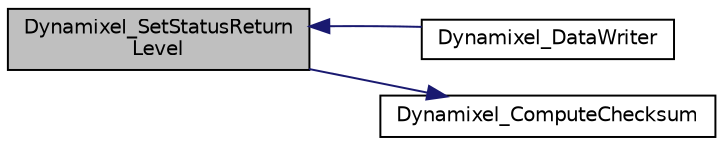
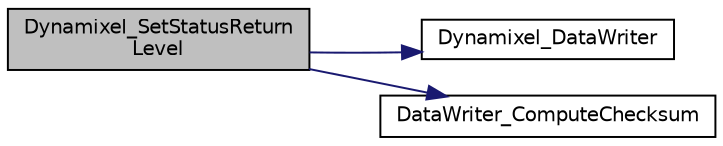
edge "Dynamixel_DataWriter" -> "Dynamixel_SetStatusReturn Level": reversed
node "Dynamixel_ComputeChecksum": label "Dynamixel_ComputeChecksum" -> "DataWriter_ComputeChecksum"
